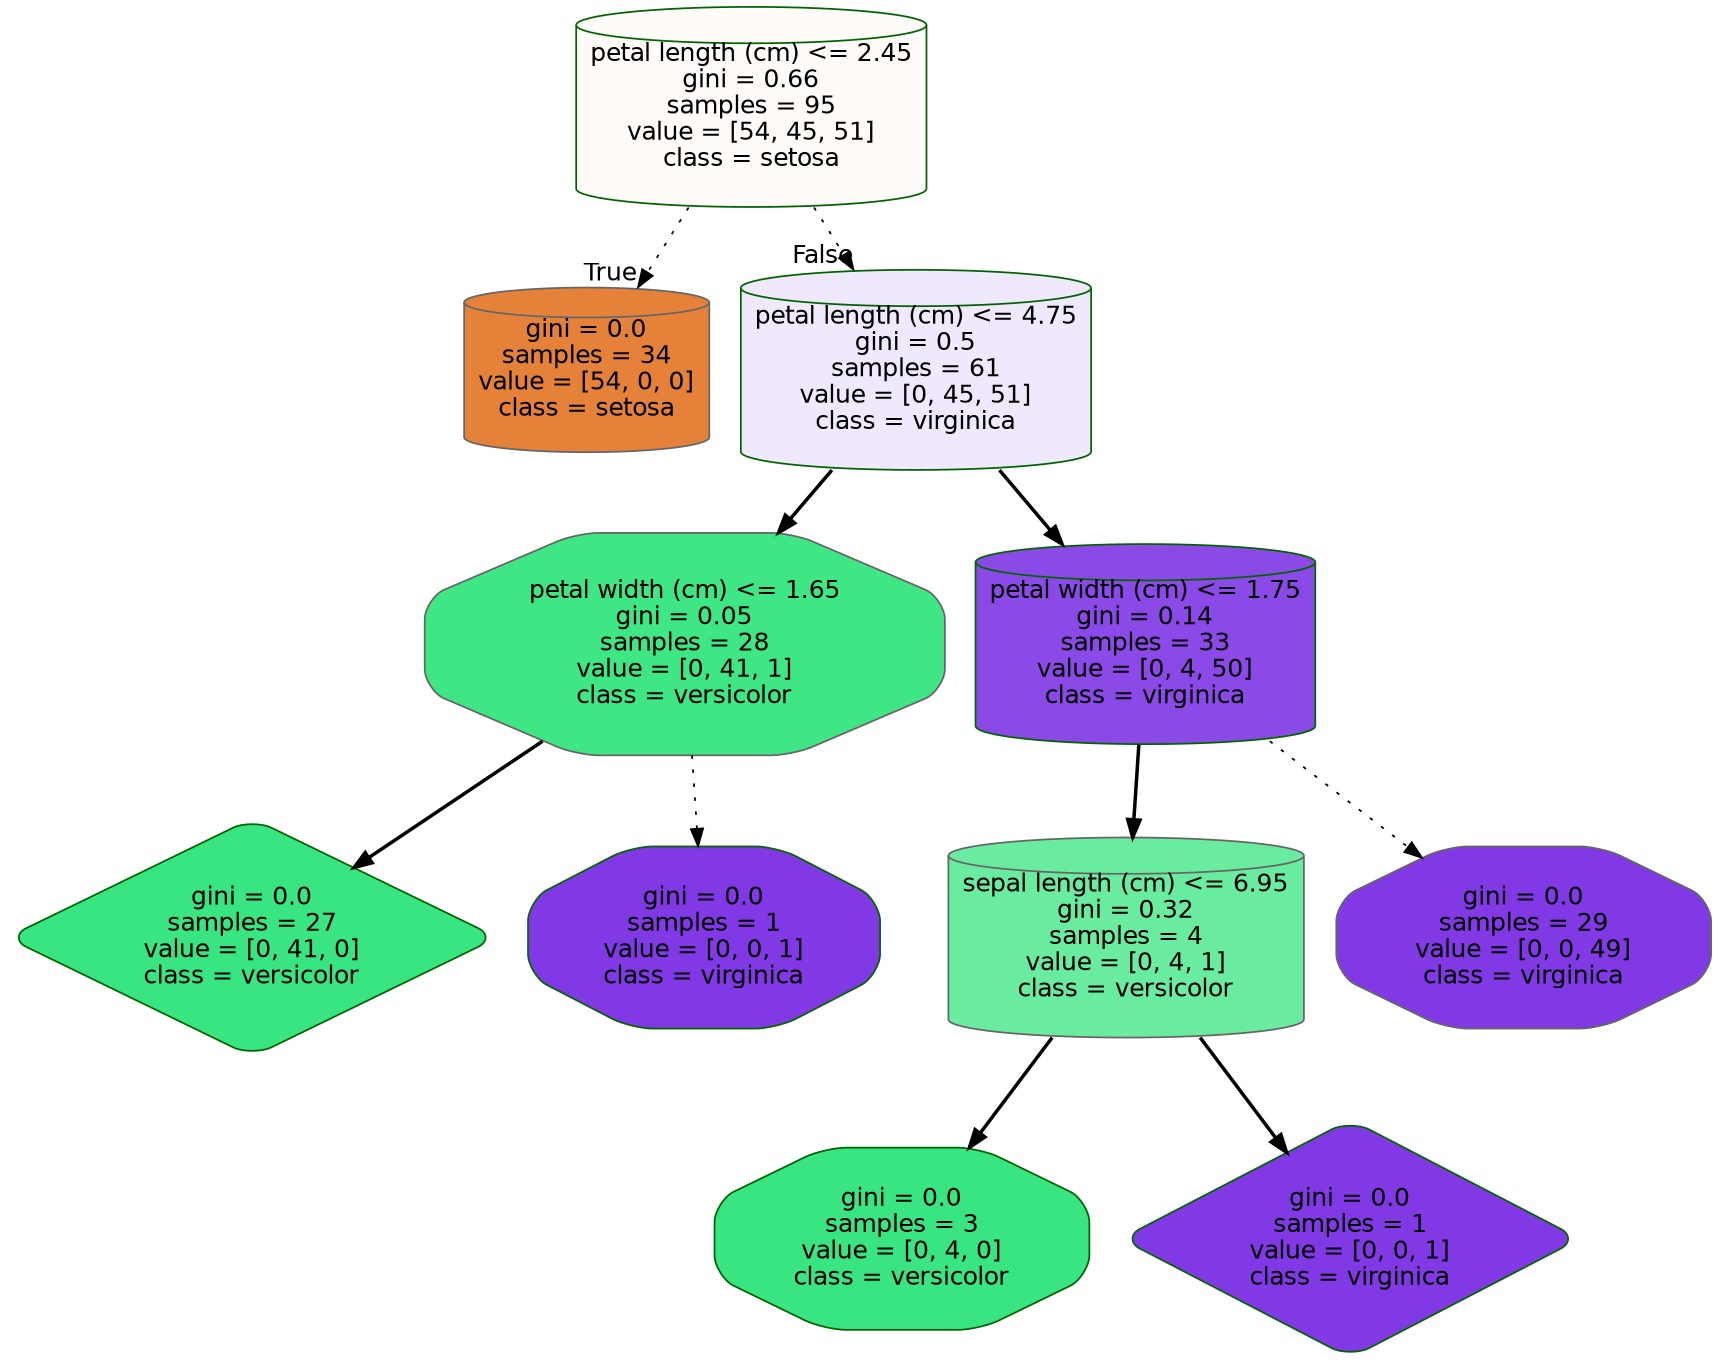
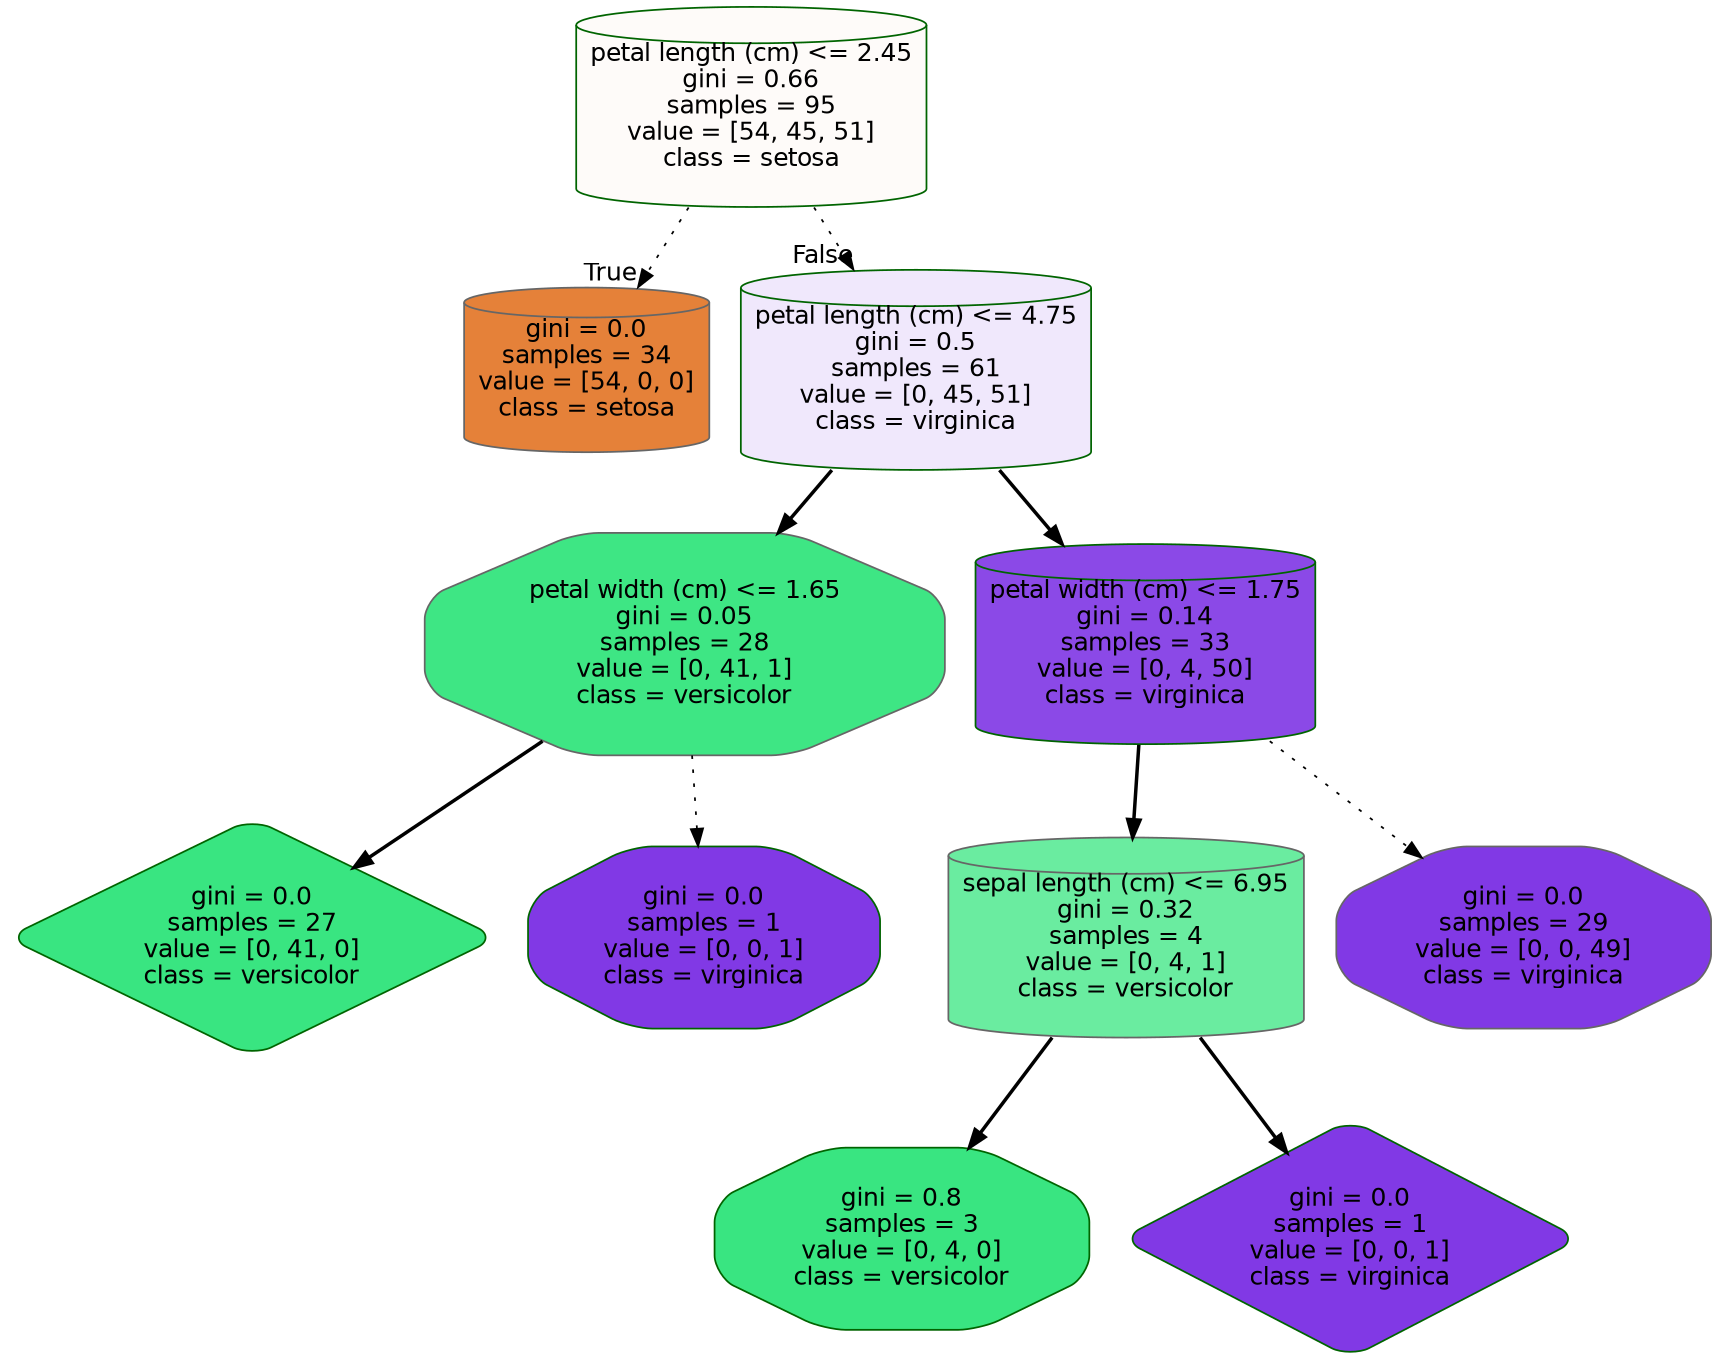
node "gini = 0.0 samples = 3 value = [0, 4, 0] class = versicolor": label "gini = 0.0 samples = 3 value = [0, 4, 0] class = versicolor" -> "gini = 0.8 samples = 3 value = [0, 4, 0] class = versicolor"
